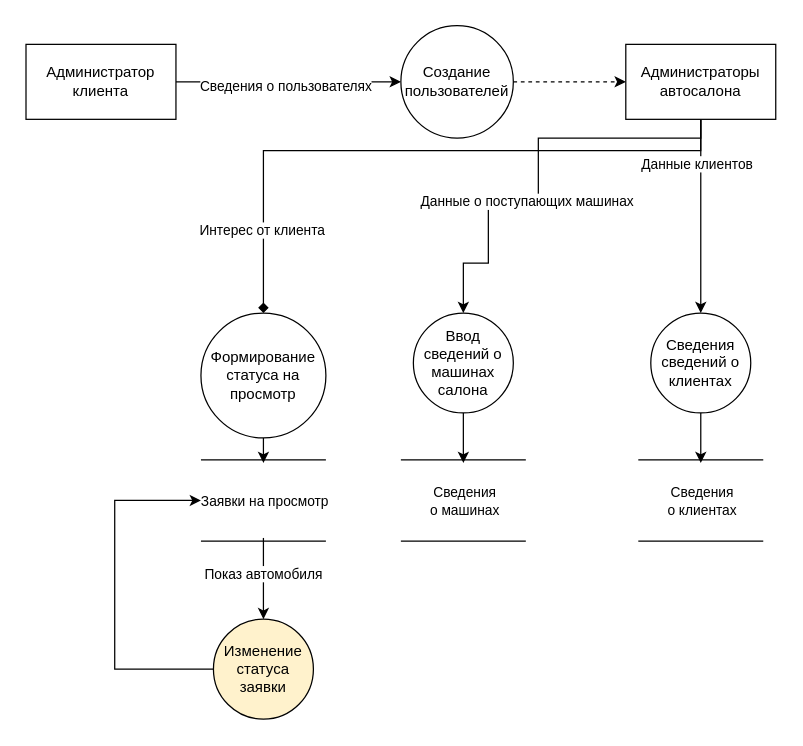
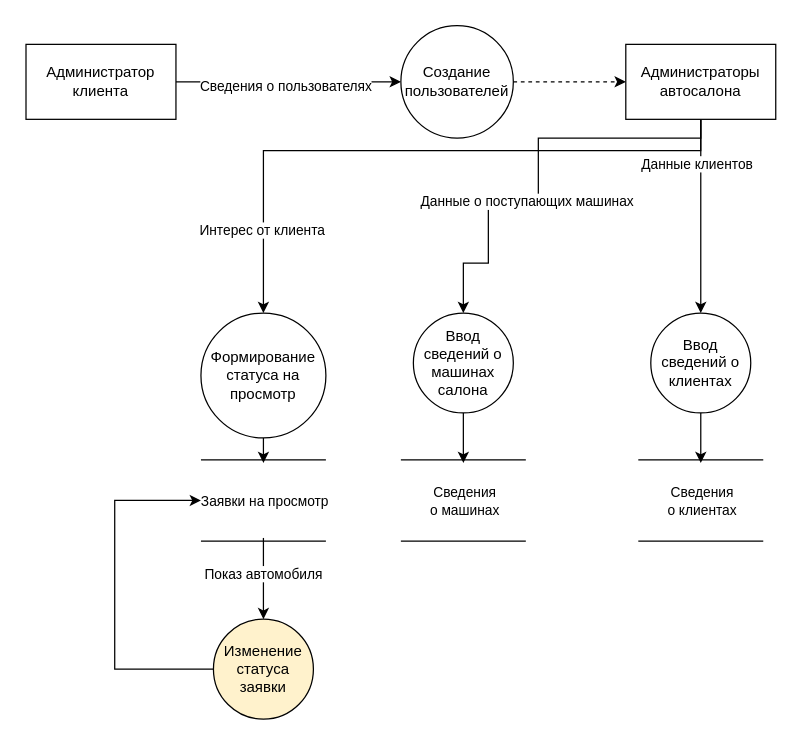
edge "Администраторы автосалона" -> "Формирование статуса на просмотр": arrowhead diamond -> classic
node "Сведения сведений о клиентах": label "Сведения сведений о клиентах" -> "Ввод сведений о клиентах"
